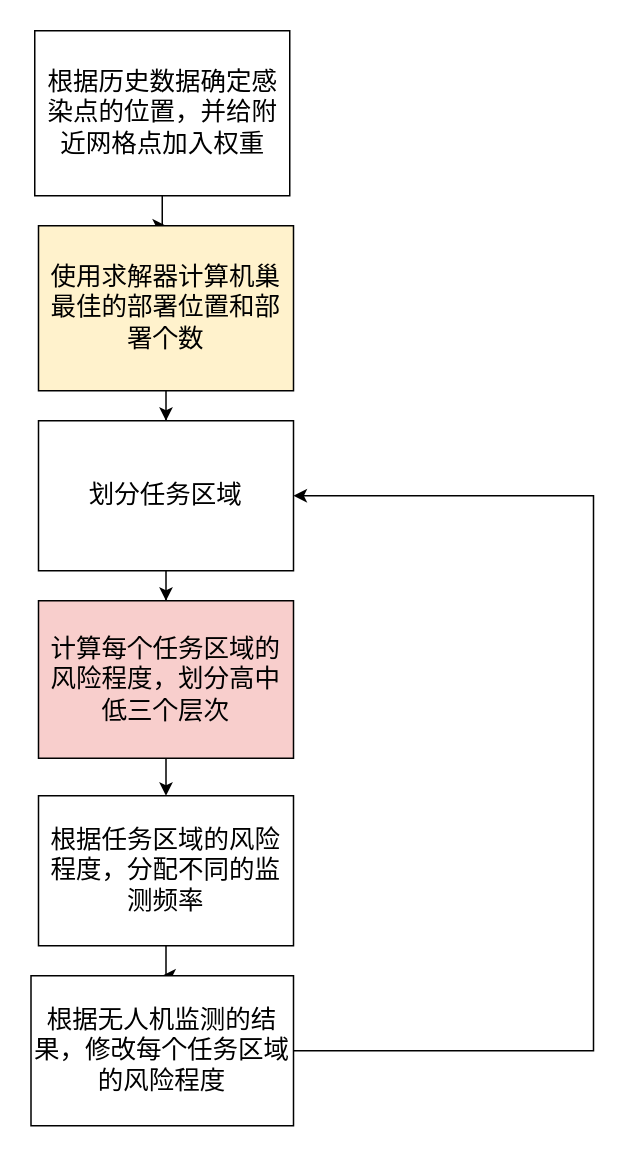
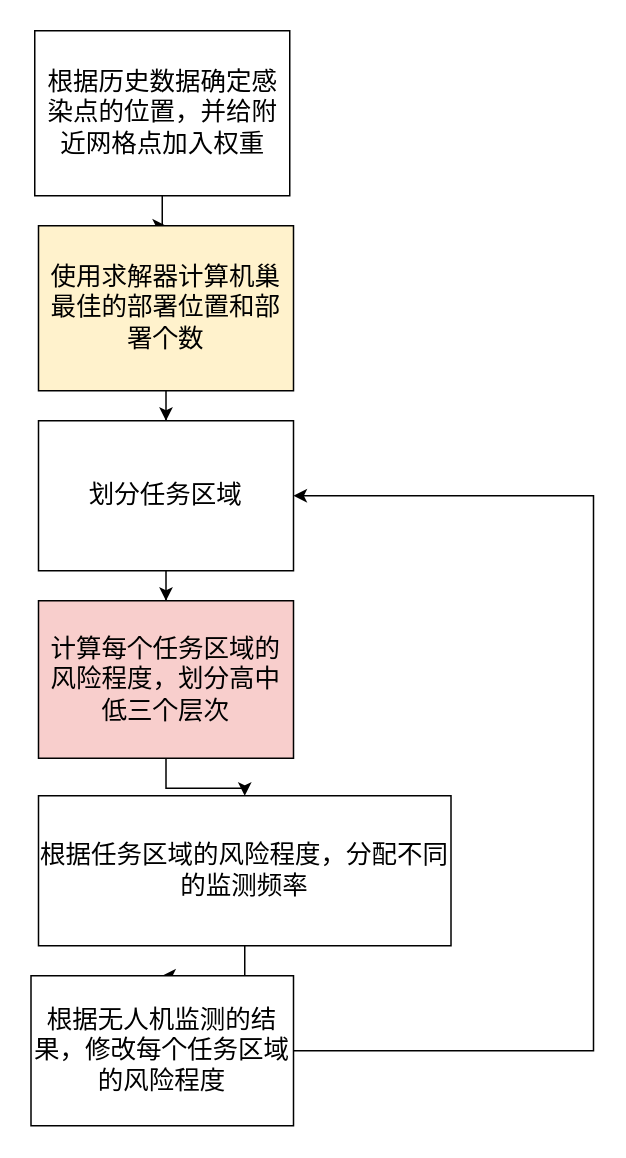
node "根据任务区域的风险程度，分配不同的监测频率": size 255x150 -> 413x150
